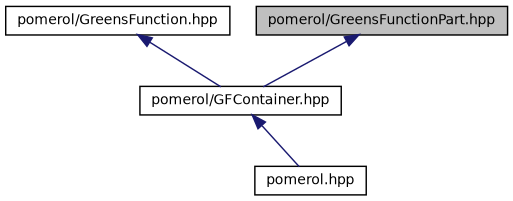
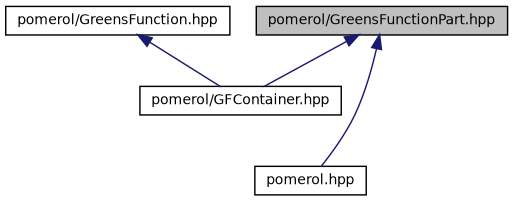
edge "pomerol.hpp" -> "pomerol/GFContainer.hpp": now "pomerol.hpp" -> "pomerol/GreensFunctionPart.hpp"
